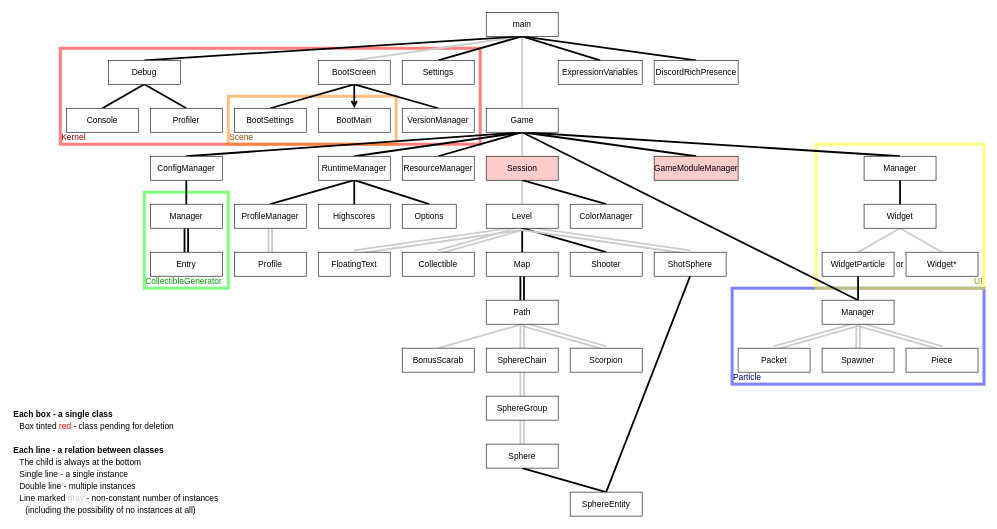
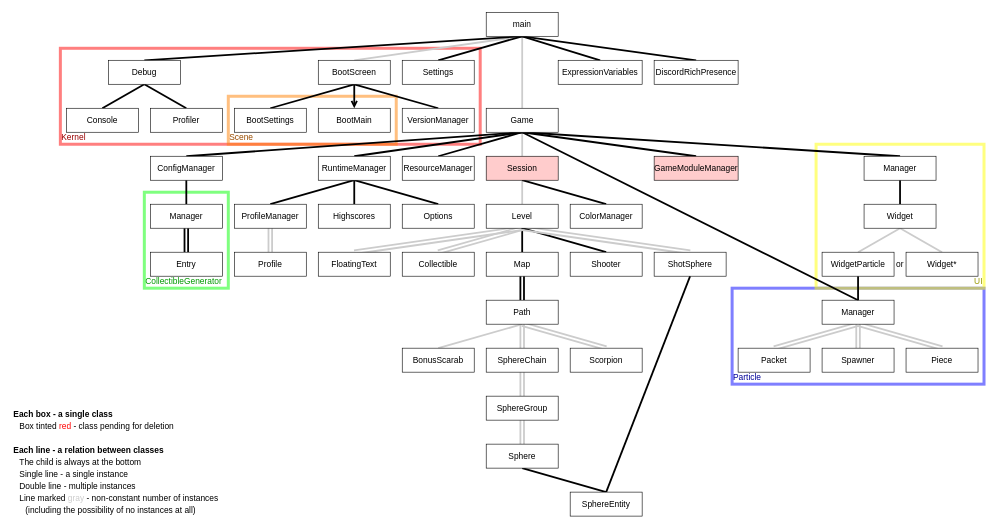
node "Options": size 54x24 -> 72x24
